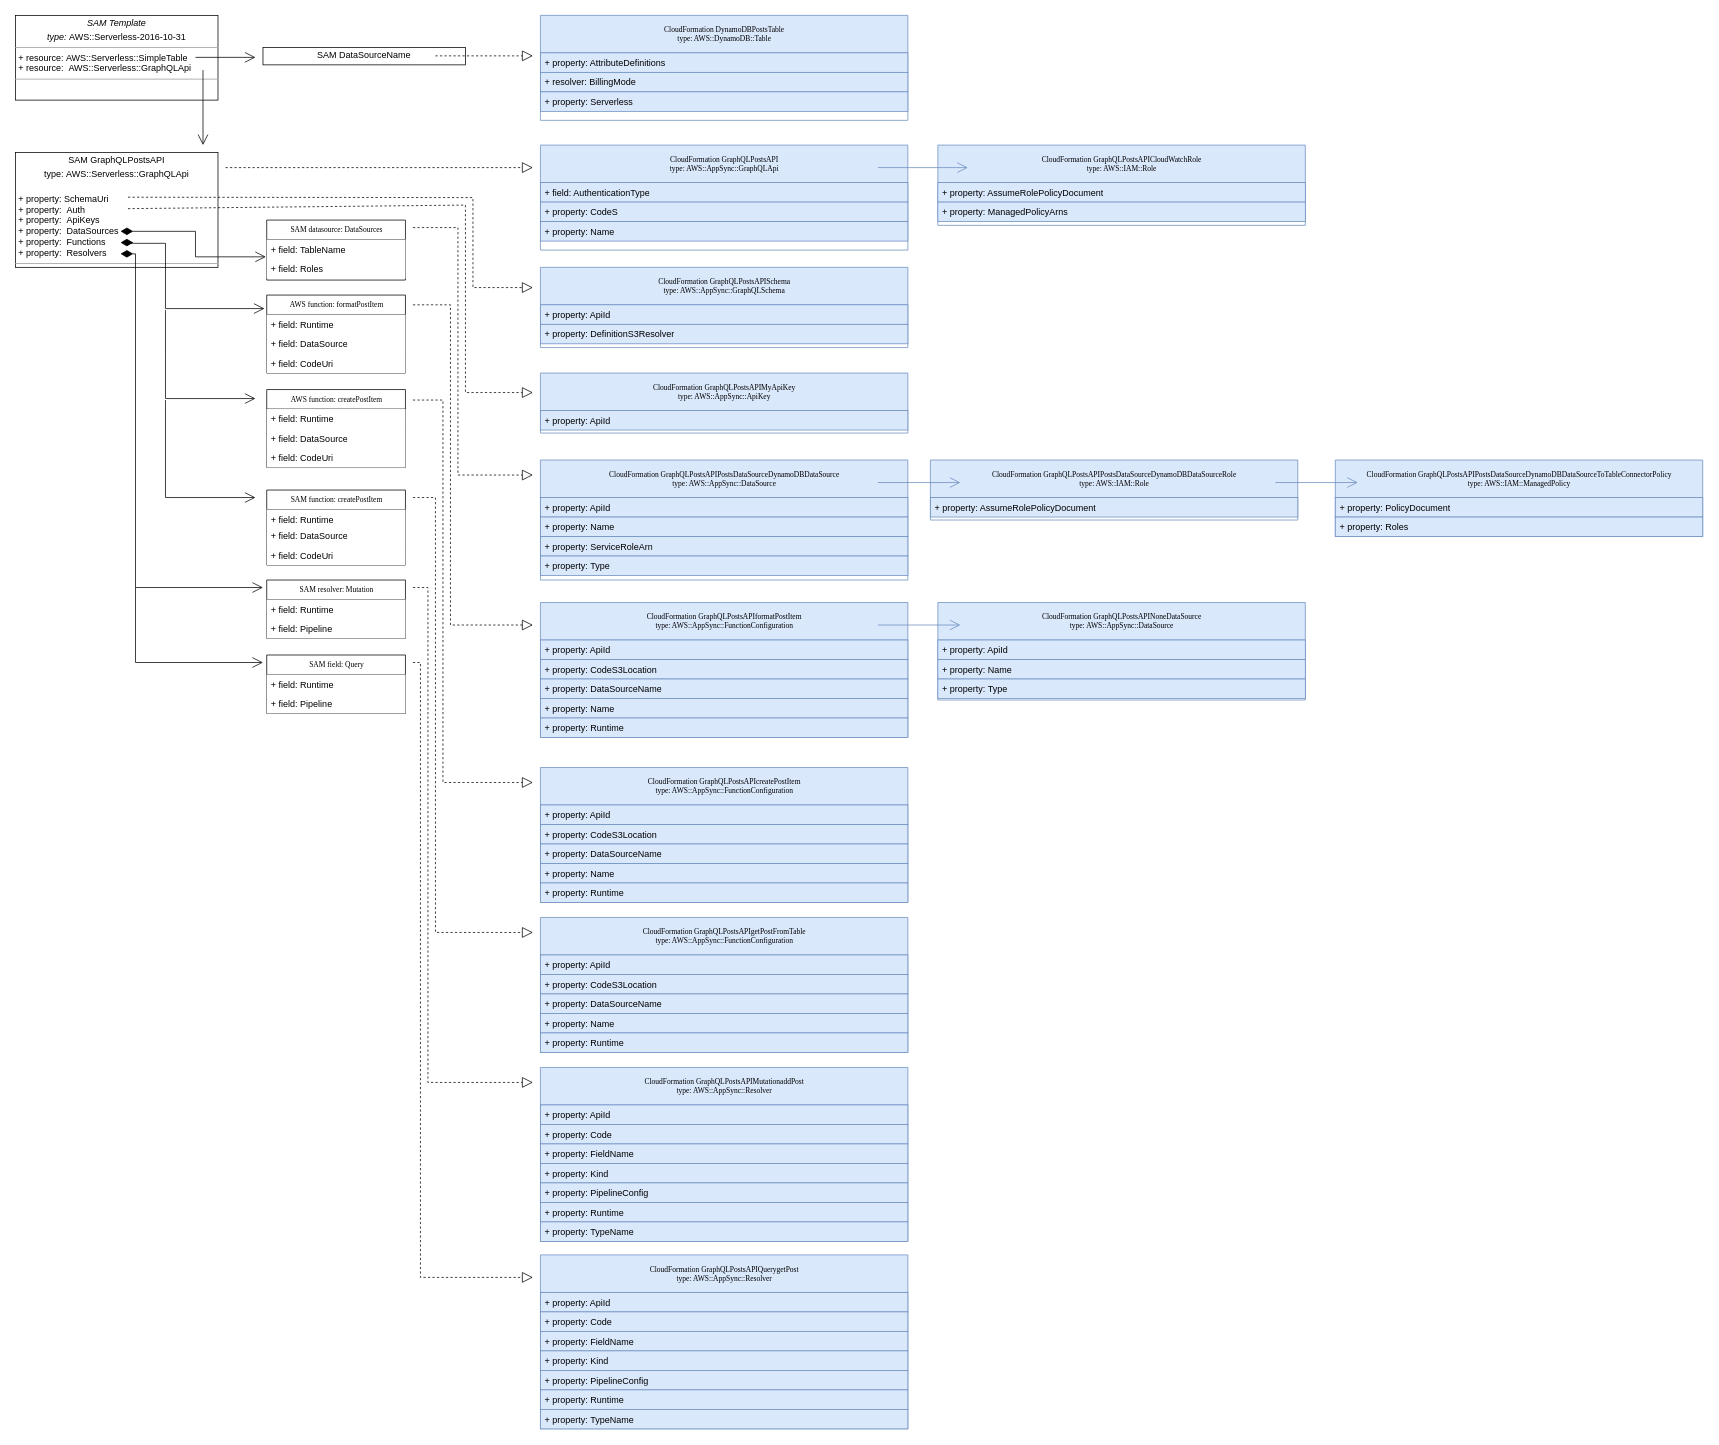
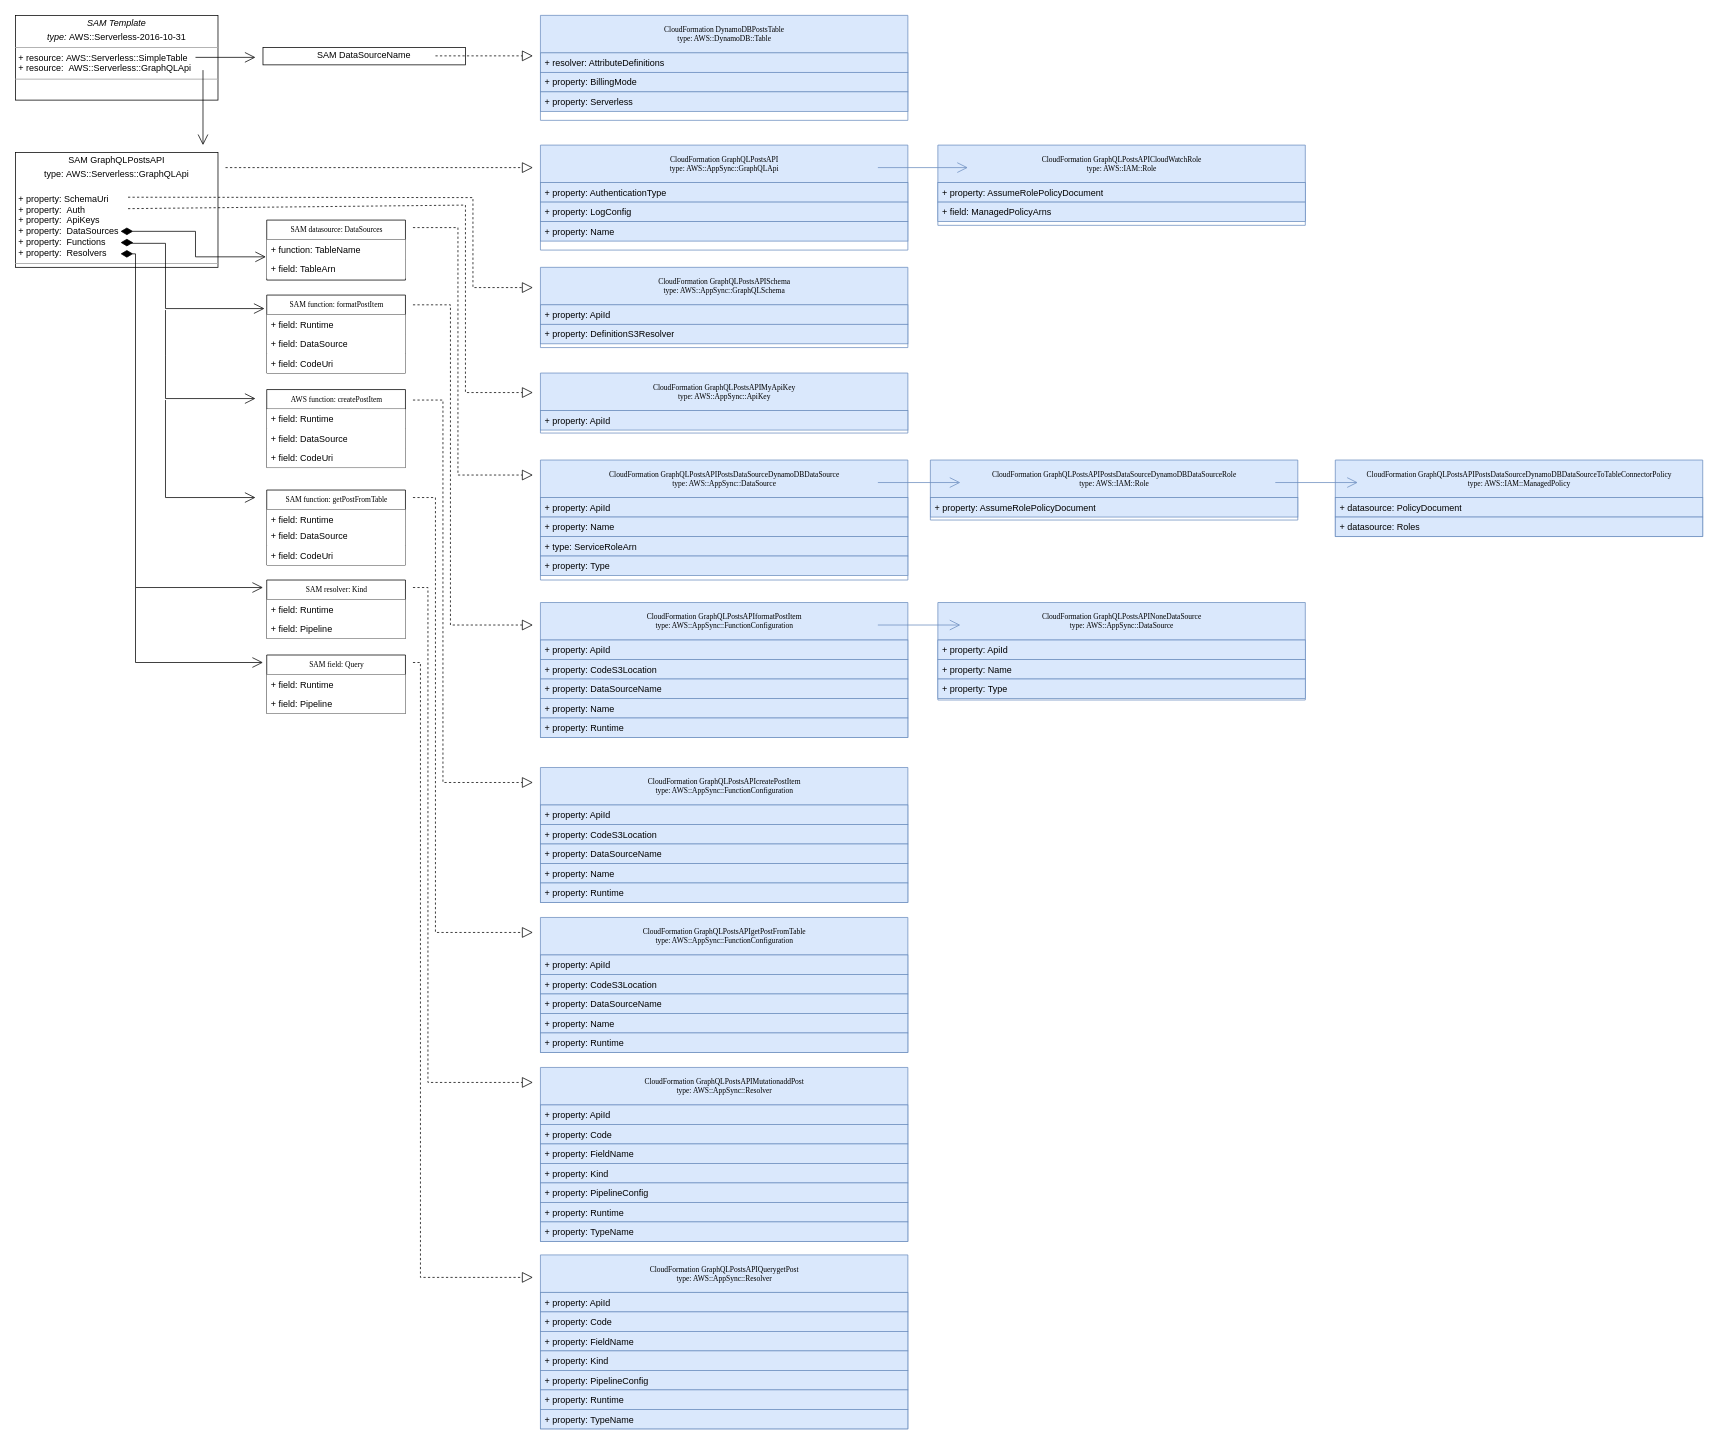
node "+ property: AttributeDefinitions": label "+ property: AttributeDefinitions" -> "+ resolver: AttributeDefinitions"
node "+ resolver: BillingMode": label "+ resolver: BillingMode" -> "+ property: BillingMode"
node "+ field: AuthenticationType": label "+ field: AuthenticationType" -> "+ property: AuthenticationType"
node "+ property: CodeS": label "+ property: CodeS" -> "+ property: LogConfig"
node "+ property: ManagedPolicyArns": label "+ property: ManagedPolicyArns" -> "+ field: ManagedPolicyArns"
node "+ field: TableName": label "+ field: TableName" -> "+ function: TableName"
node "+ field: Roles": label "+ field: Roles" -> "+ field: TableArn"
node "AWS function: formatPostItem": label "AWS function: formatPostItem" -> "SAM function: formatPostItem"
node "SAM function: createPostItem": label "SAM function: createPostItem" -> "SAM function: getPostFromTable"
node "+ property: PolicyDocument": label "+ property: PolicyDocument" -> "+ datasource: PolicyDocument"
node "+ property: Roles": label "+ property: Roles" -> "+ datasource: Roles"
node "+ property: ServiceRoleArn": label "+ property: ServiceRoleArn" -> "+ type: ServiceRoleArn"
node "SAM resolver: Mutation": label "SAM resolver: Mutation" -> "SAM resolver: Kind"
